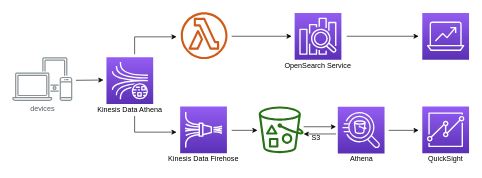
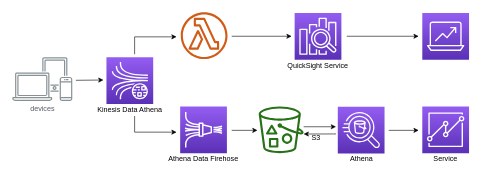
node "OpenSearch Service": label "OpenSearch Service" -> "QuickSight Service"
node "Kinesis Data Firehose": label "Kinesis Data Firehose" -> "Athena Data Firehose"
node "QuickSight": label "QuickSight" -> "Service"
